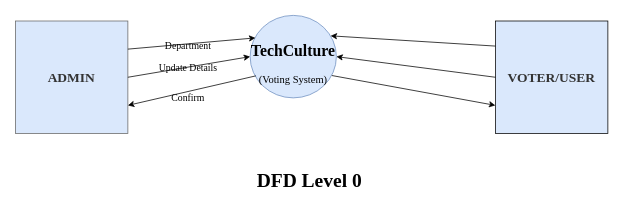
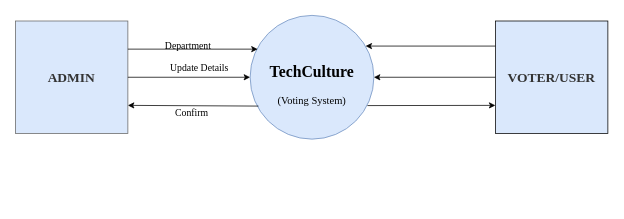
node "TechCulture (Voting System)": size 86x83 -> 124x124
node "Update Details": moved (188, 68) -> (199, 68)
node "Confirm": moved (188, 98) -> (192, 113)
node "DFD Level 0": removed
